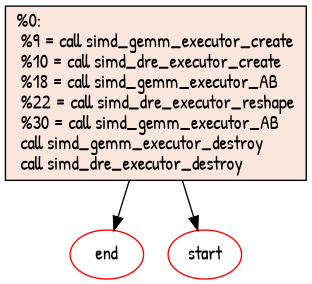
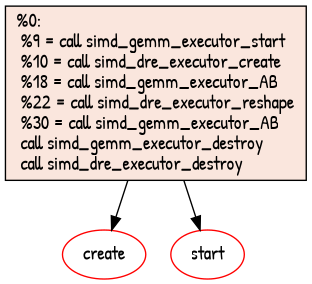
node "%0:": text "%9 = call simd_gemm_executor_create" -> "%9 = call simd_gemm_executor_start"
node "end": label "end" -> "create"
